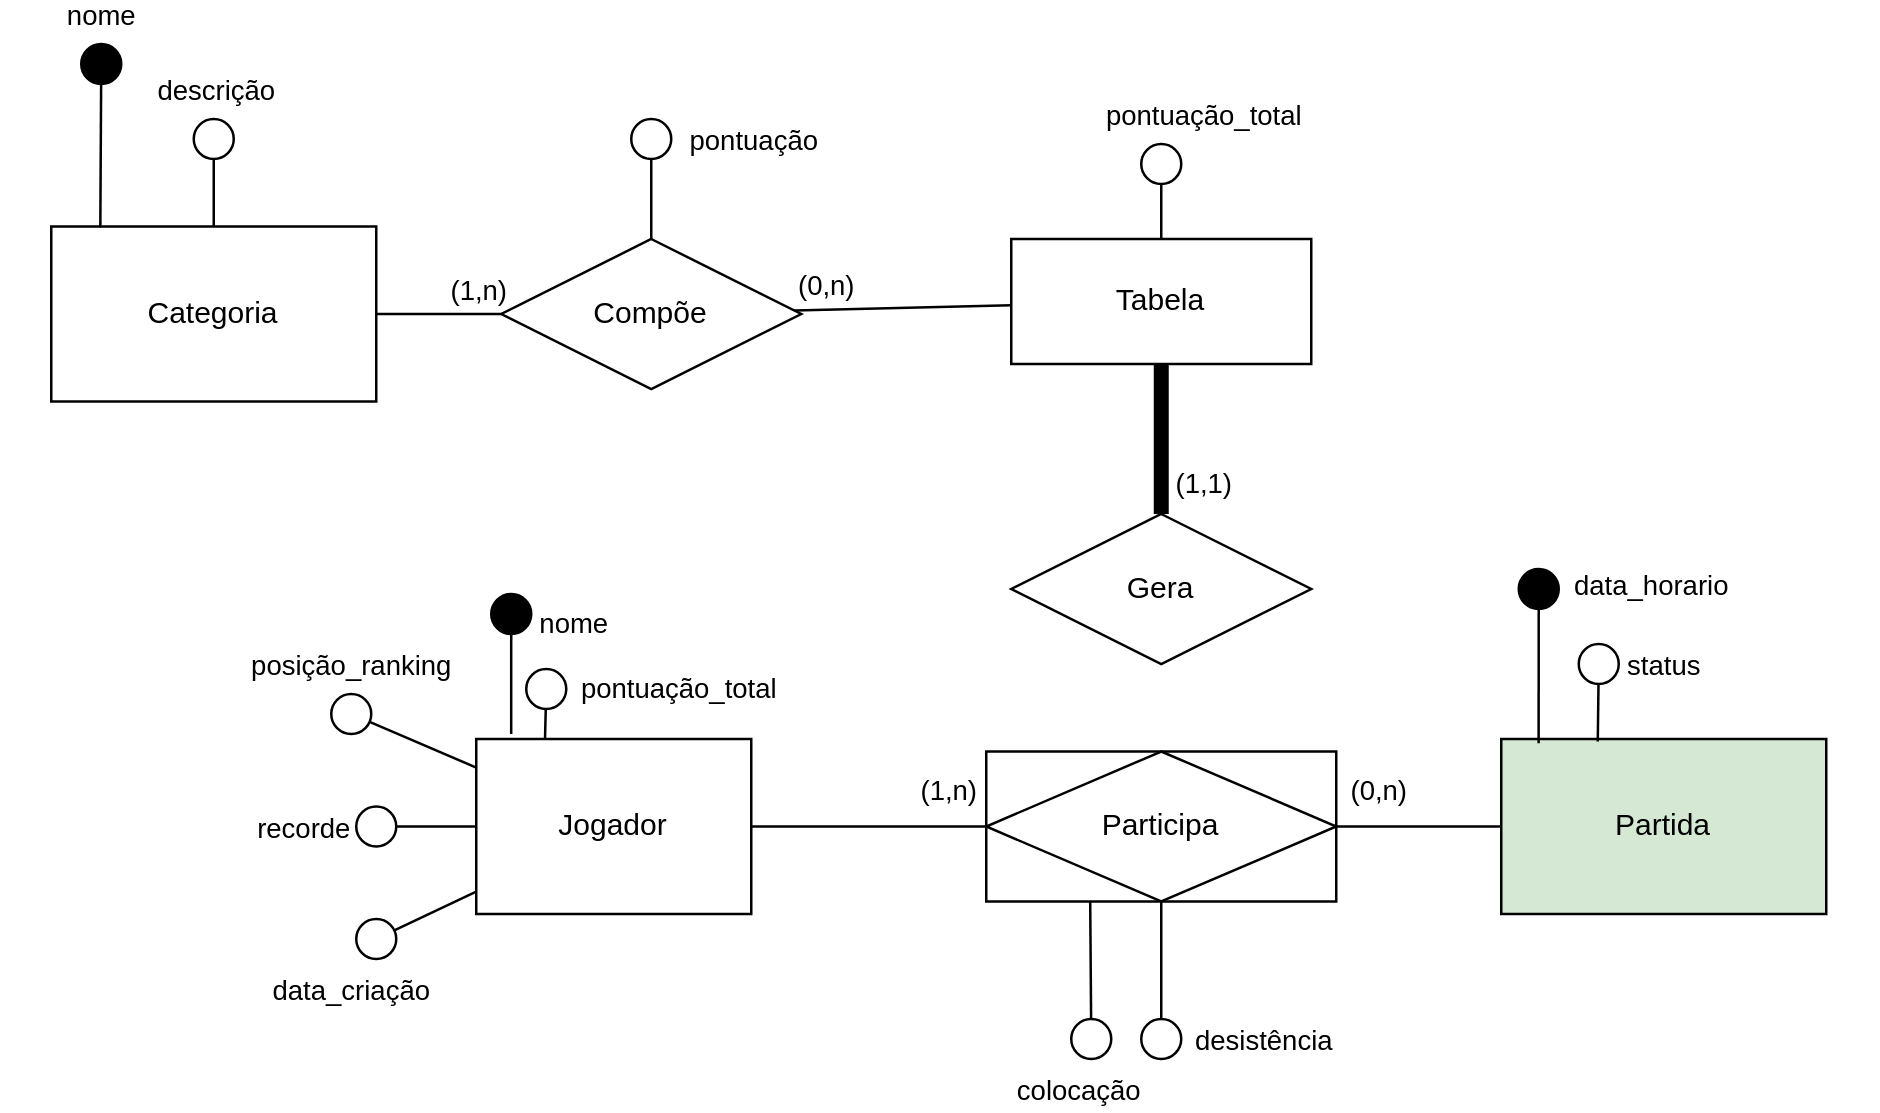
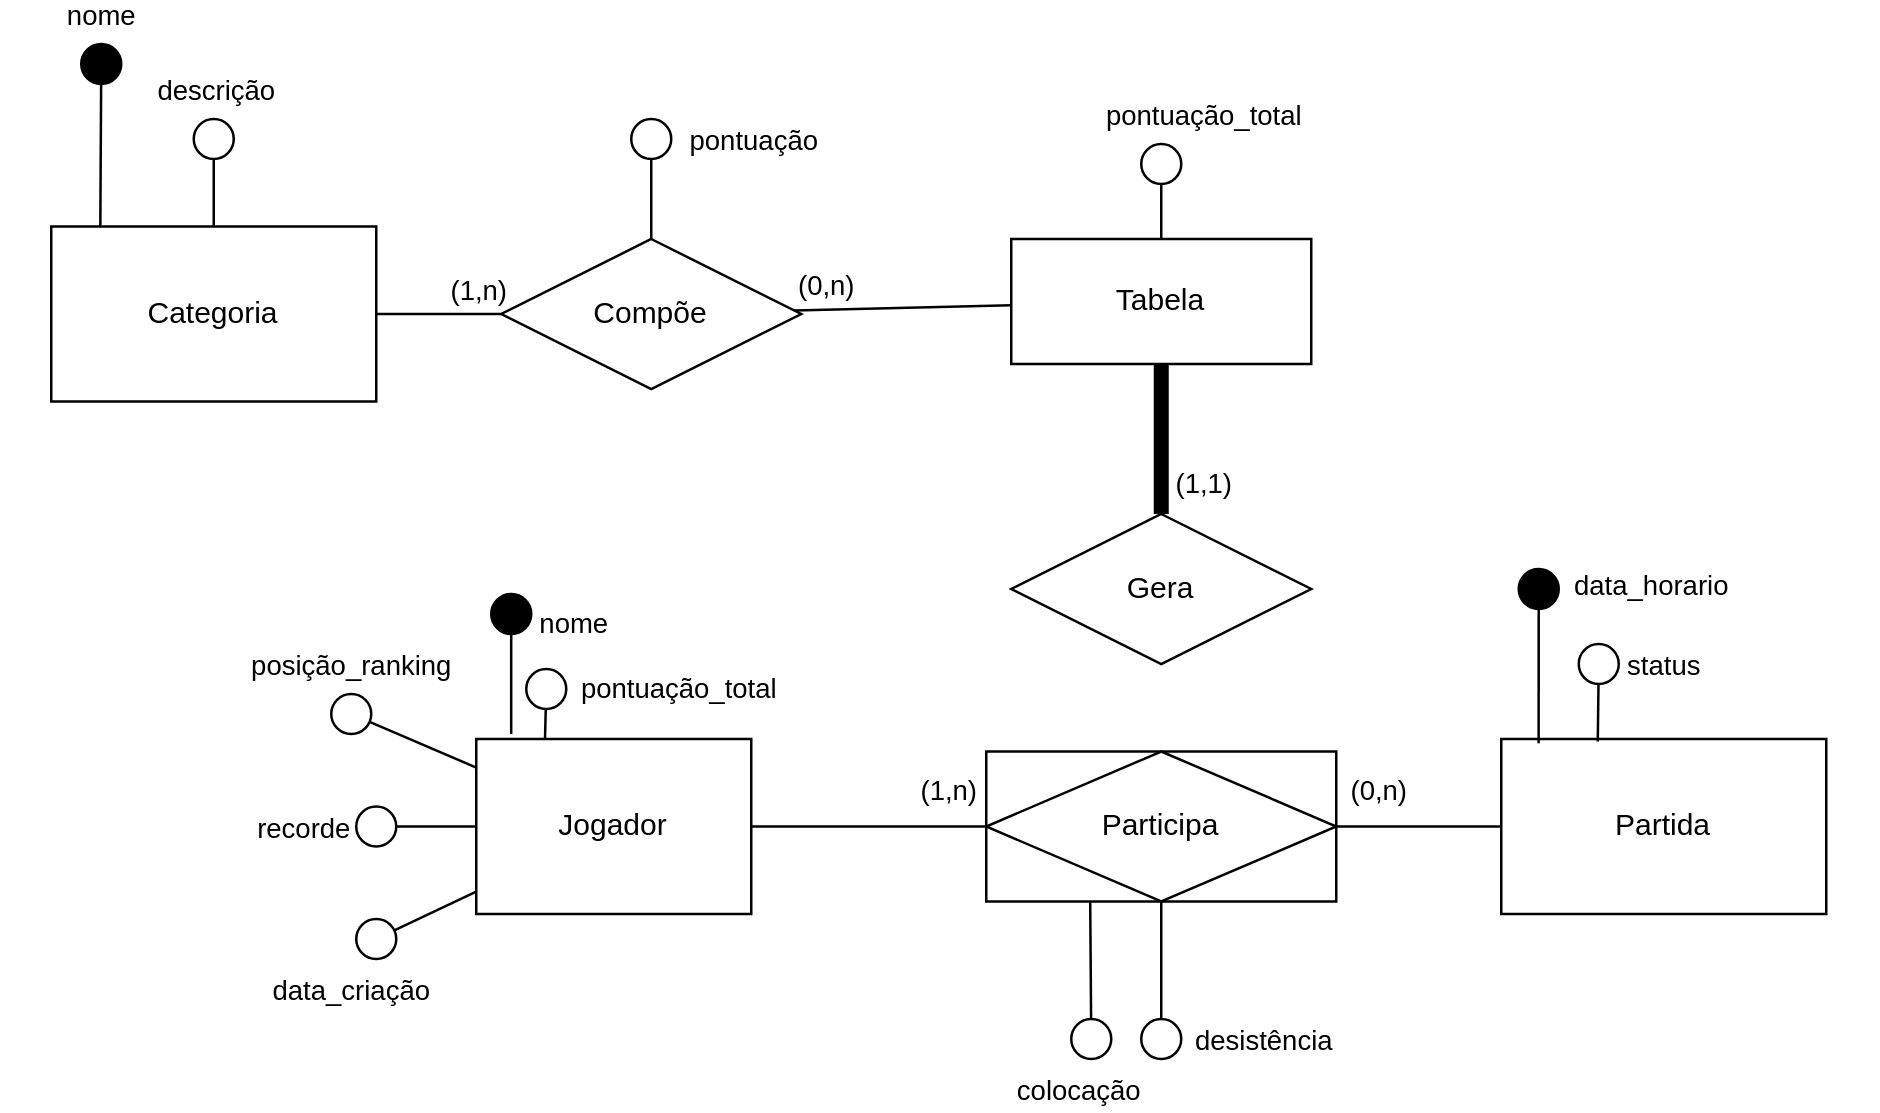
node "Partida": fillcolor #d5e8d4 -> #ffffff
